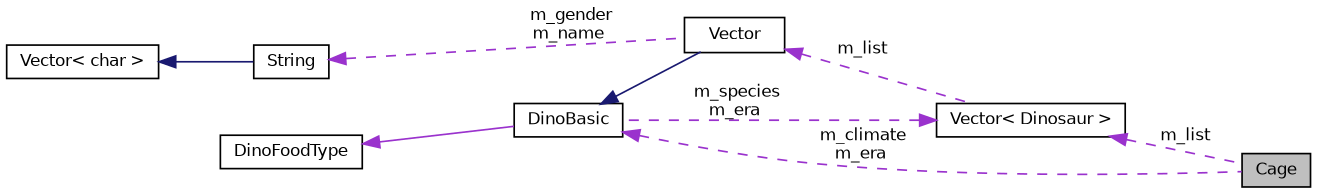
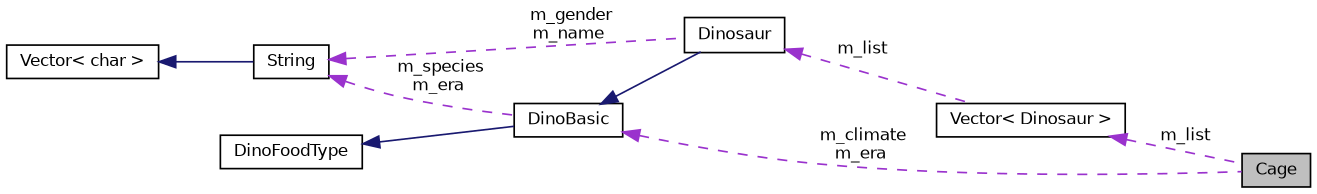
node "Vector": label "Vector" -> "Dinosaur"
edge "DinoBasic" -> "Vector< Dinosaur >": now "DinoBasic" -> "String"
edge "DinoBasic" -> "DinoFoodType": color darkorchid3 -> midnightblue
